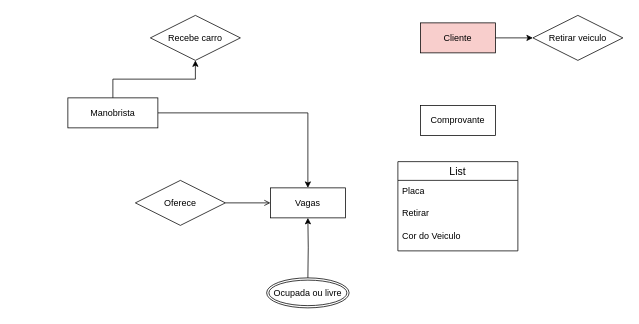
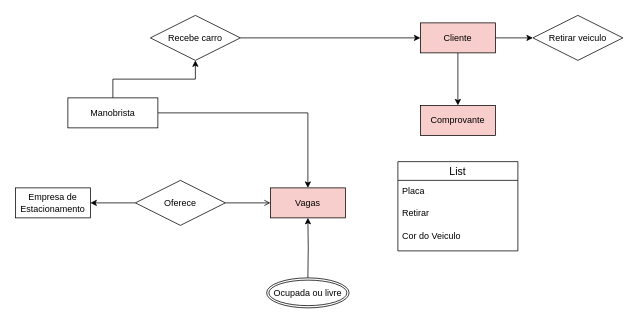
edge "Recebe carro" -> "Cliente": added
edge "Cliente" -> "Comprovante": added
node "Comprovante": fillcolor #ffffff -> #f8cecc
node "Empresa de Estacionamento": added
edge "Oferece" -> "Empresa de Estacionamento": added
node "Vagas": fillcolor #ffffff -> #f8cecc
